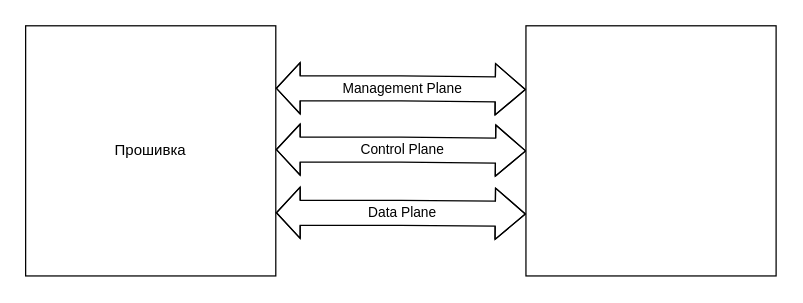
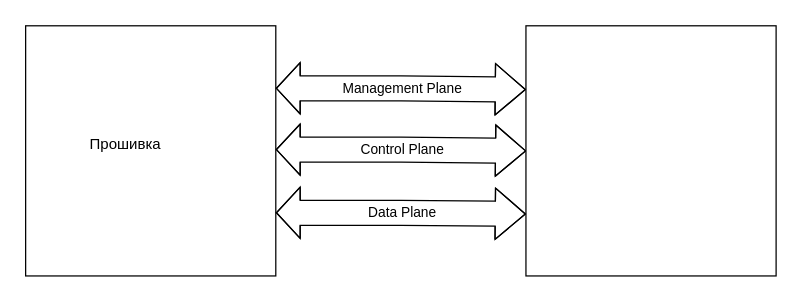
node "Прошивка": moved (151, 151) -> (126, 144)
